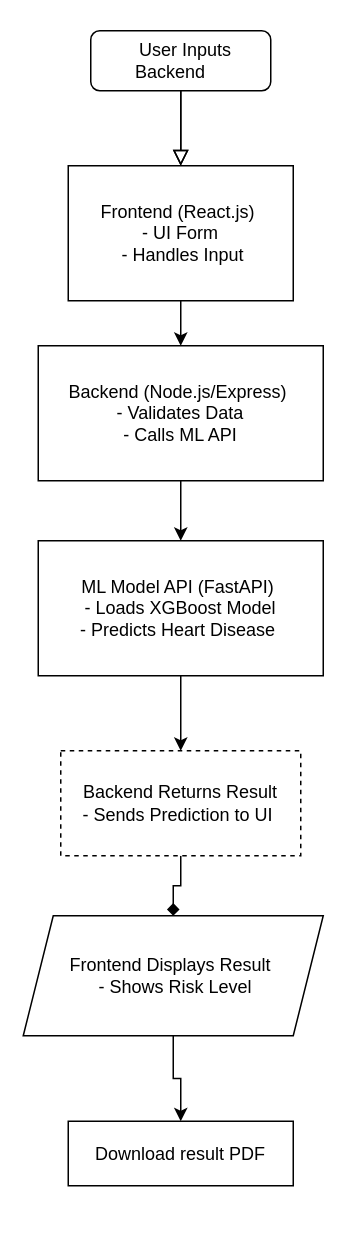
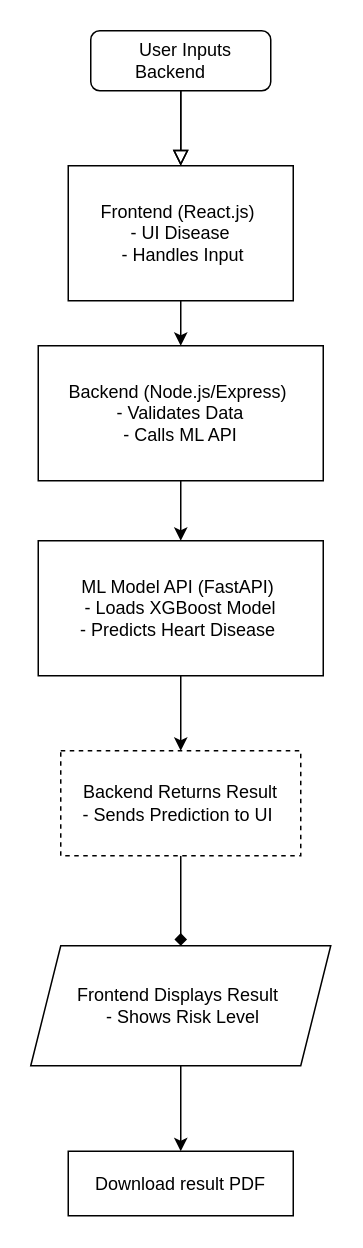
node "Frontend (React.js) - UI Form - Handles Input": label "Frontend (React.js) - UI Form - Handles Input" -> "Frontend (React.js) - UI Disease - Handles Input"
node "Frontend Displays Result - Shows Risk Level": moved (173, 976) -> (181, 1006)
node "Download result PDF": moved (181, 1154) -> (181, 1184)
